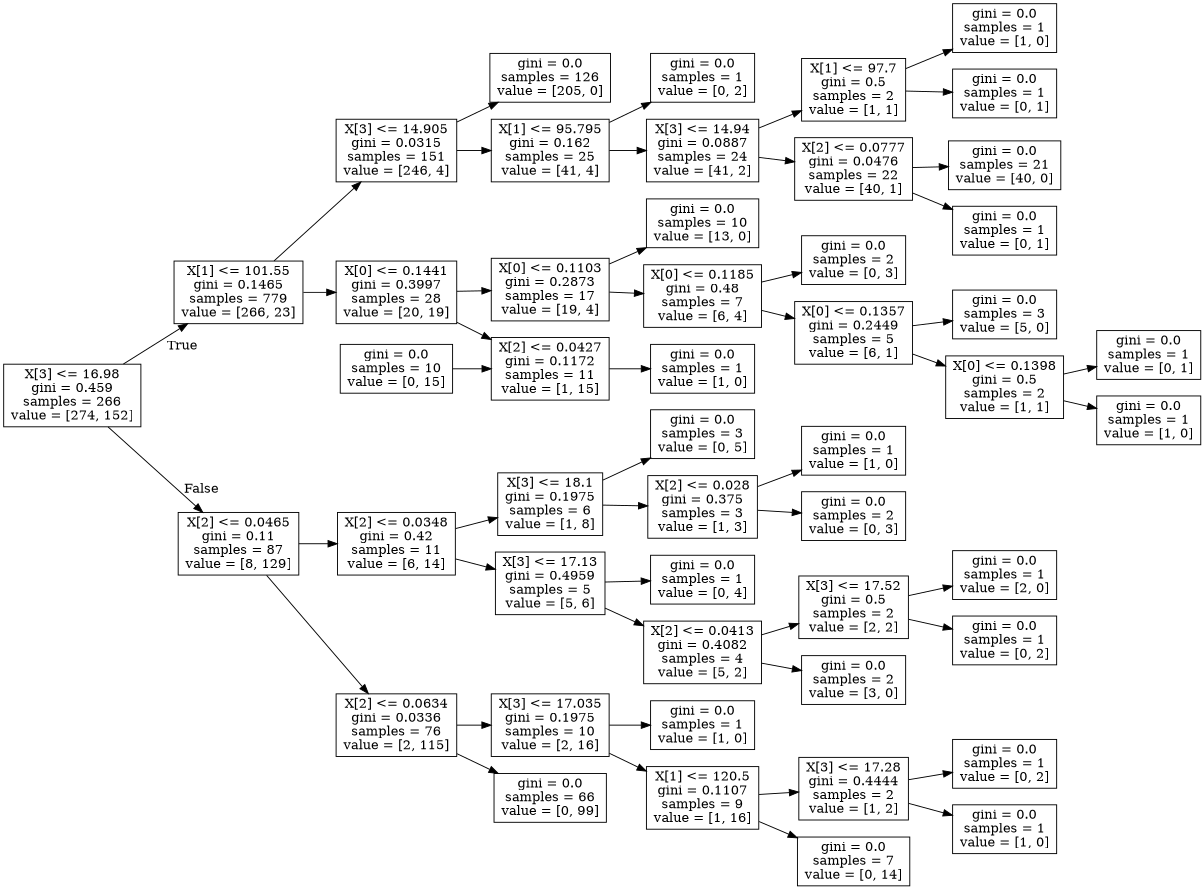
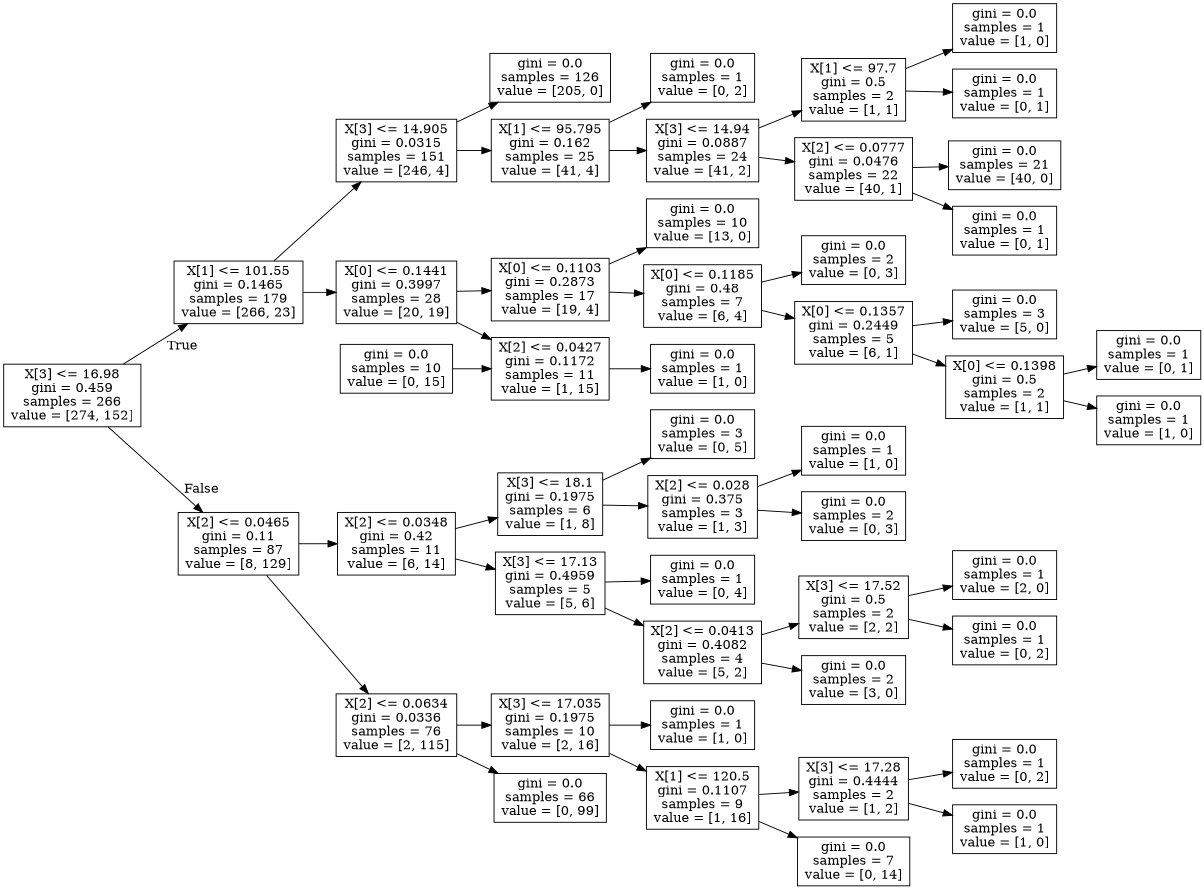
node "X[1] <= 101.55 gini = 0.1465 samples = 779 value = [266, 23]": label "X[1] <= 101.55 gini = 0.1465 samples = 779 value = [266, 23]" -> "X[1] <= 101.55 gini = 0.1465 samples = 179 value = [266, 23]"
